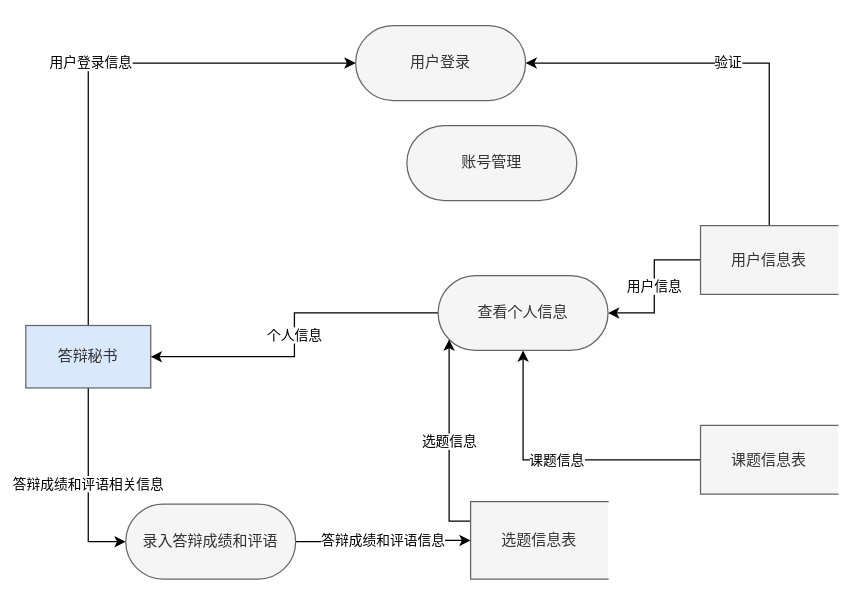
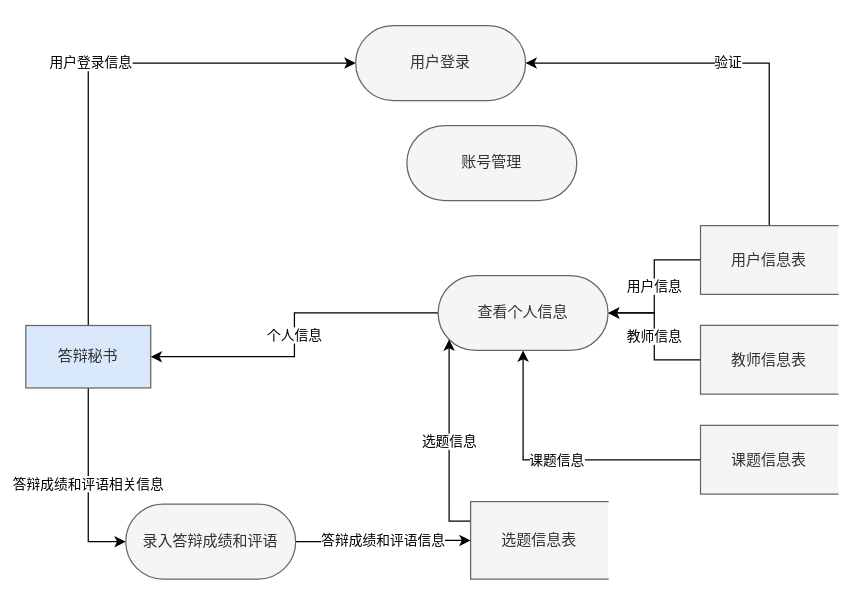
edge "教师信息表" -> "查看个人信息": added, label "教师信息"
node "教师信息表": added
